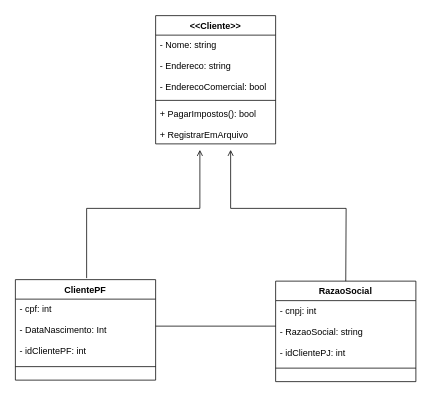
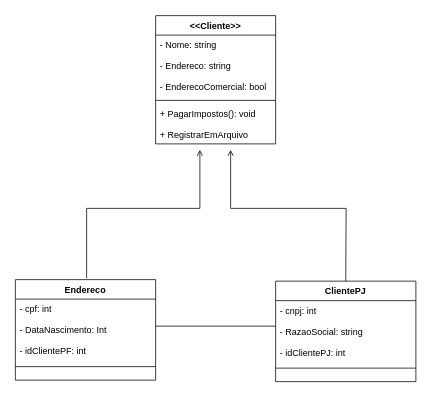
node "+ PagarImpostos(): bool + RegistrarEmArquivo": label "+ PagarImpostos(): bool + RegistrarEmArquivo" -> "+ PagarImpostos(): void + RegistrarEmArquivo"
node "ClientePF": label "ClientePF" -> "Endereco"
node "RazaoSocial": label "RazaoSocial" -> "ClientePJ"
